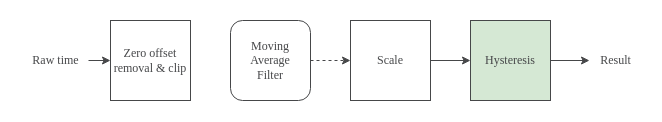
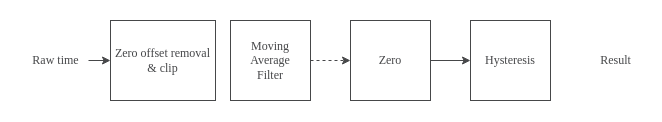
node "Zero offset removal & clip": size 80x80 -> 105x80
node "Moving Average Filter": shape rounded rectangle -> rectangle
node "Scale": label "Scale" -> "Zero"
node "Hysteresis": fillcolor #d5e8d4 -> #ffffff
edge "Hysteresis" -> "Result": removed
